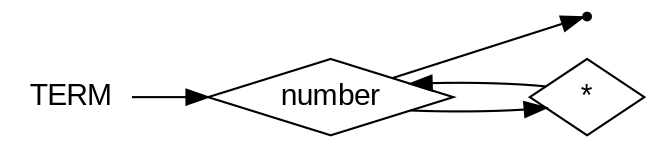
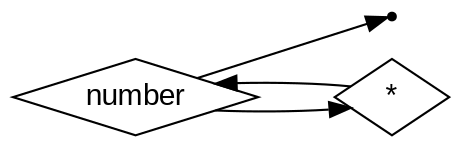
node "TERM": removed
